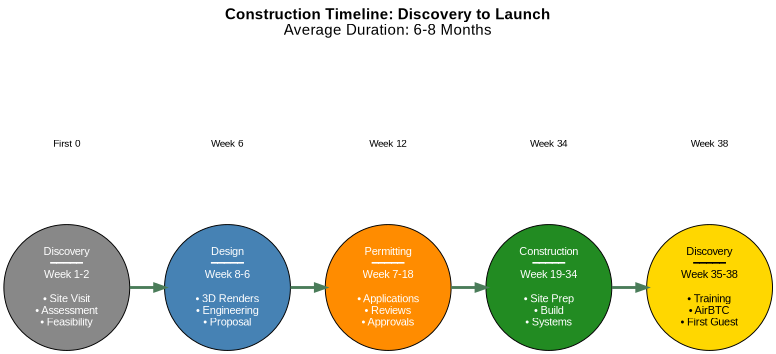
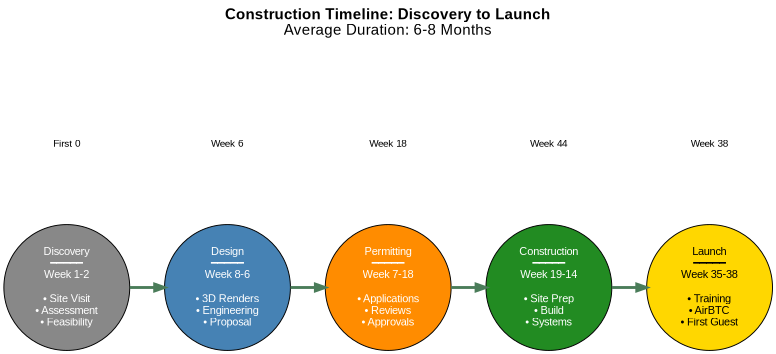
node "Week 12": label "Week 12" -> "Week 18"
node "Week 34": label "Week 34" -> "Week 44"
node "Construction ━━━━━ Week 19-34 • Site Prep • Build • Systems": label "Construction ━━━━━ Week 19-34 • Site Prep • Build • Systems" -> "Construction ━━━━━ Week 19-14 • Site Prep • Build • Systems"
node "Discovery ━━━━━ Week 35-38 • Training • AirBTC • First Guest": label "Discovery ━━━━━ Week 35-38 • Training • AirBTC • First Guest" -> "Launch ━━━━━ Week 35-38 • Training • AirBTC • First Guest"
